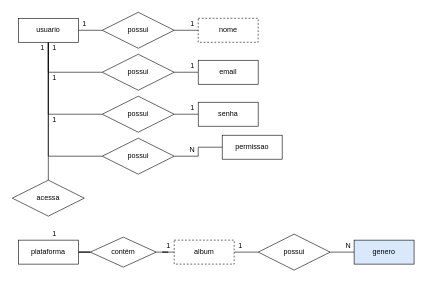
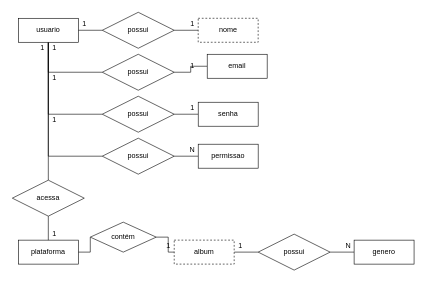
node "email": moved (228, 72) -> (237, 66)
node "permissao": moved (252, 147) -> (228, 156)
edge "acessa" -- "plataforma": added
node "contém": moved (123, 252) -> (123, 237)
node "genero": fillcolor #dae8fc -> #ffffff
